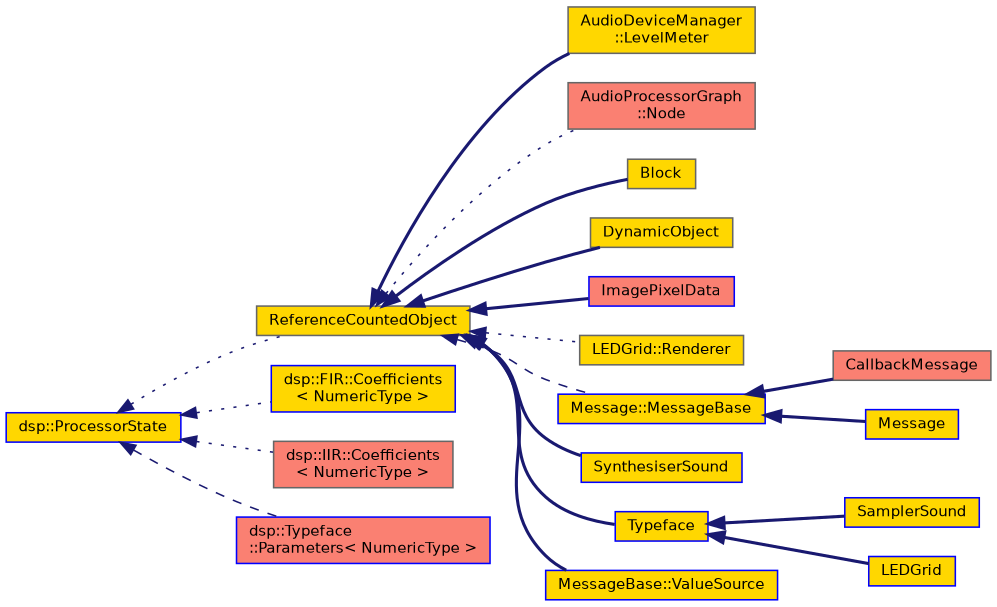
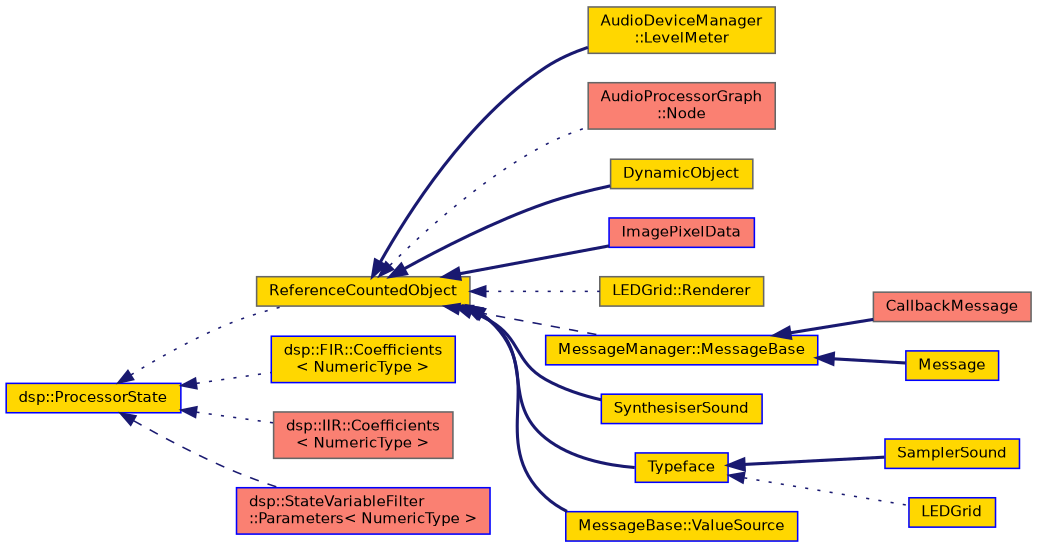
node "Block": removed
node "Message::MessageBase": label "Message::MessageBase" -> "MessageManager::MessageBase"
node "dsp::Typeface ::Parameters< NumericType >": label "dsp::Typeface ::Parameters< NumericType >" -> "dsp::StateVariableFilter ::Parameters< NumericType >"
edge "LEDGrid" -> "Typeface": style bold -> dotted
